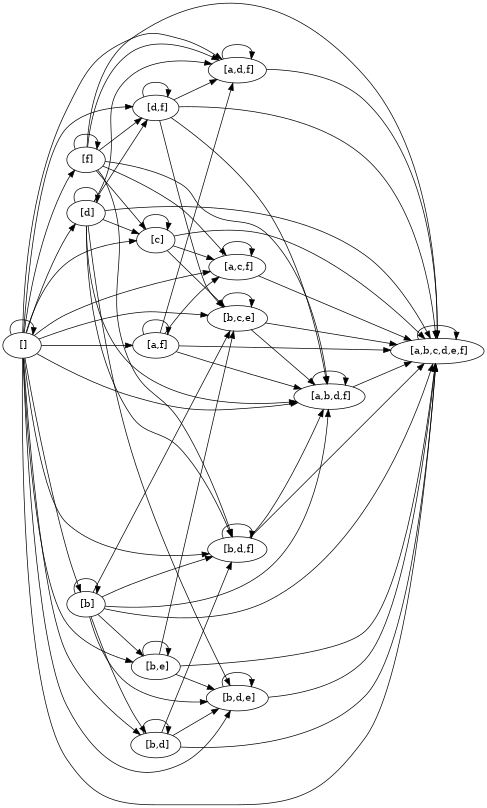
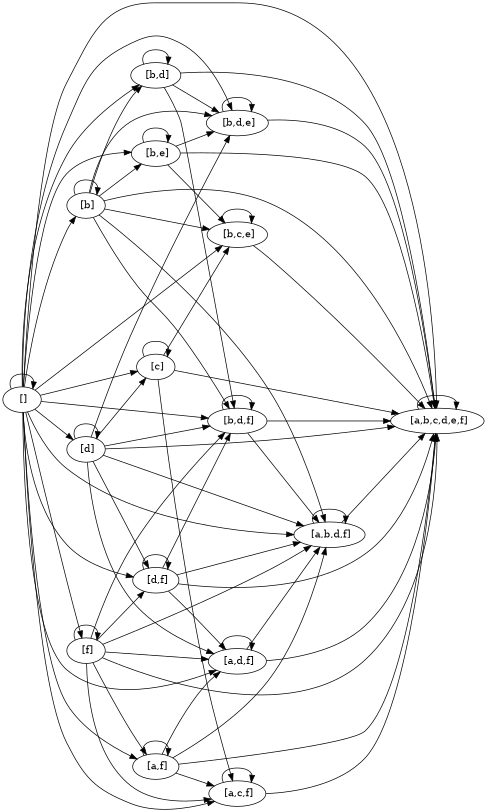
edge "[f]" -> "[c]": now "[f]" -> "[a,f]"
edge "[d,f]" -> "[b,c,e]": now "[d,f]" -> "[b,d,f]"
edge "[b,c,e]" -> "[a,b,d,f]": now "[a,d,f]" -> "[a,b,d,f]"
